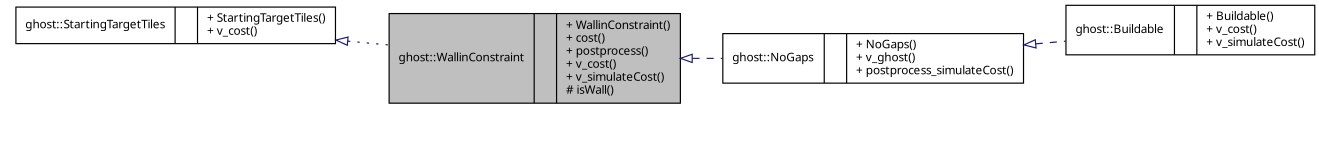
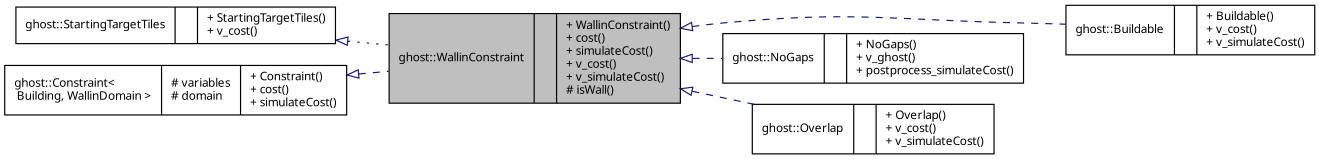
edge "ghost::Buildable" -> "ghost::NoGaps": now "ghost::Buildable" -> "ghost::WallinConstraint"
node "ghost::WallinConstraint": text "+ postprocess()" -> "+ simulateCost()"
node "ghost::Constraint<": added
node "ghost::Overlap": added
